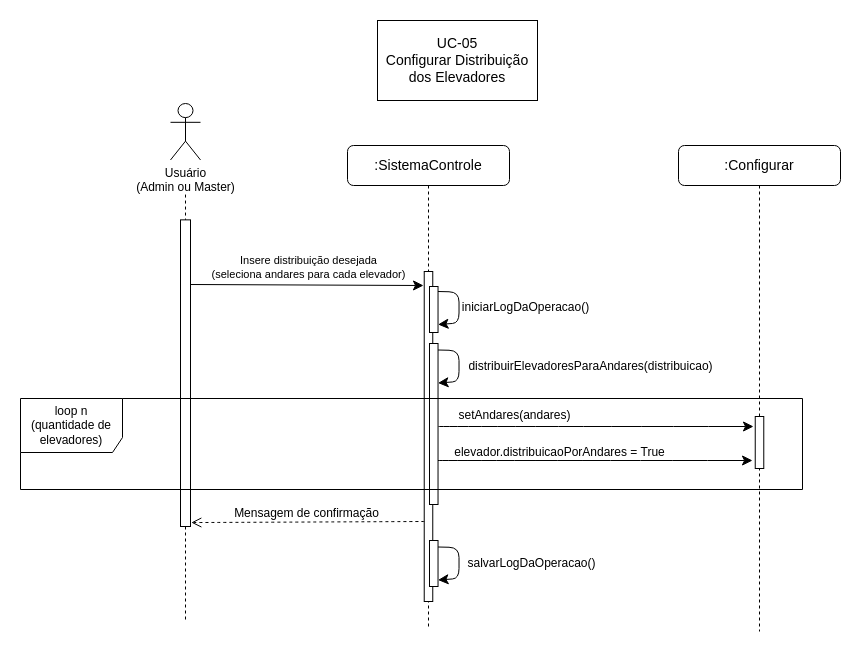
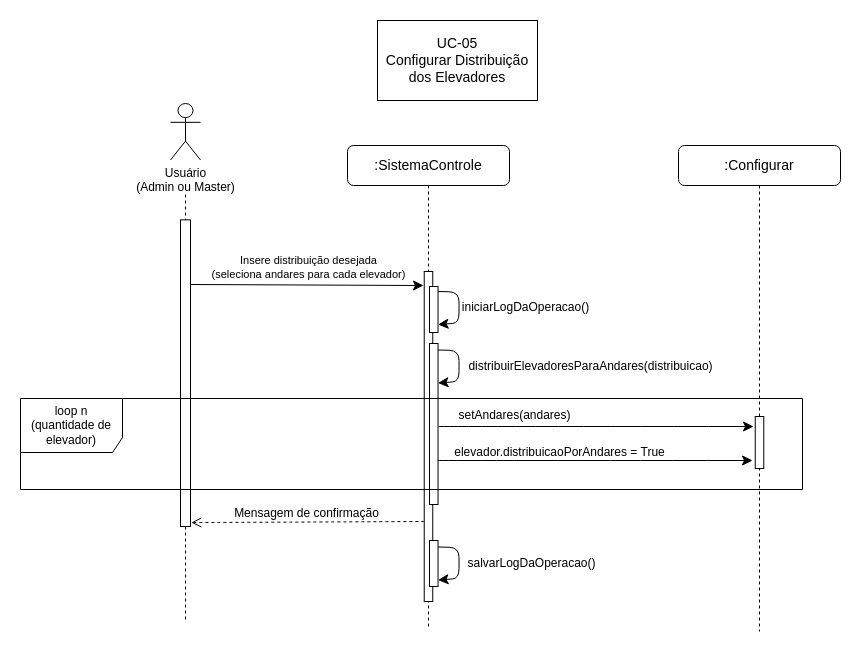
node "loop n (quantidade de elevadores)": label "loop n (quantidade de elevadores)" -> "loop n (quantidade de elevador)"
